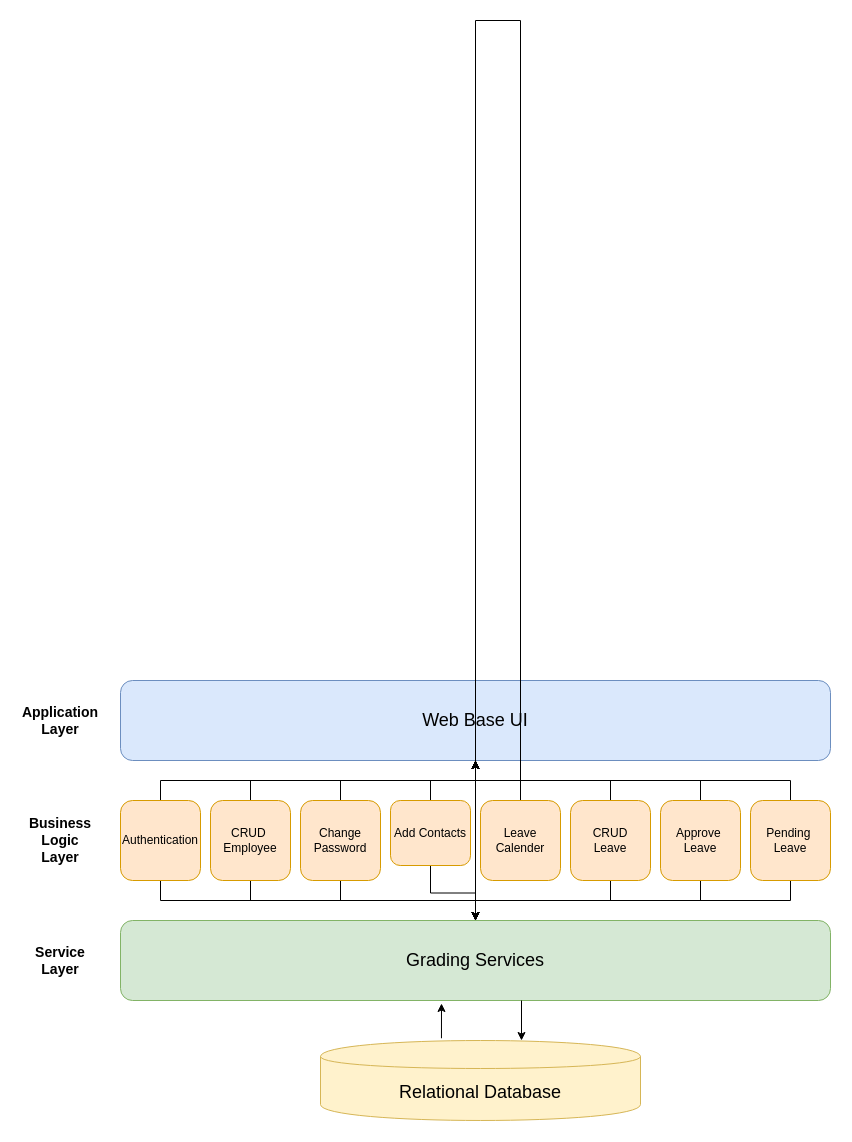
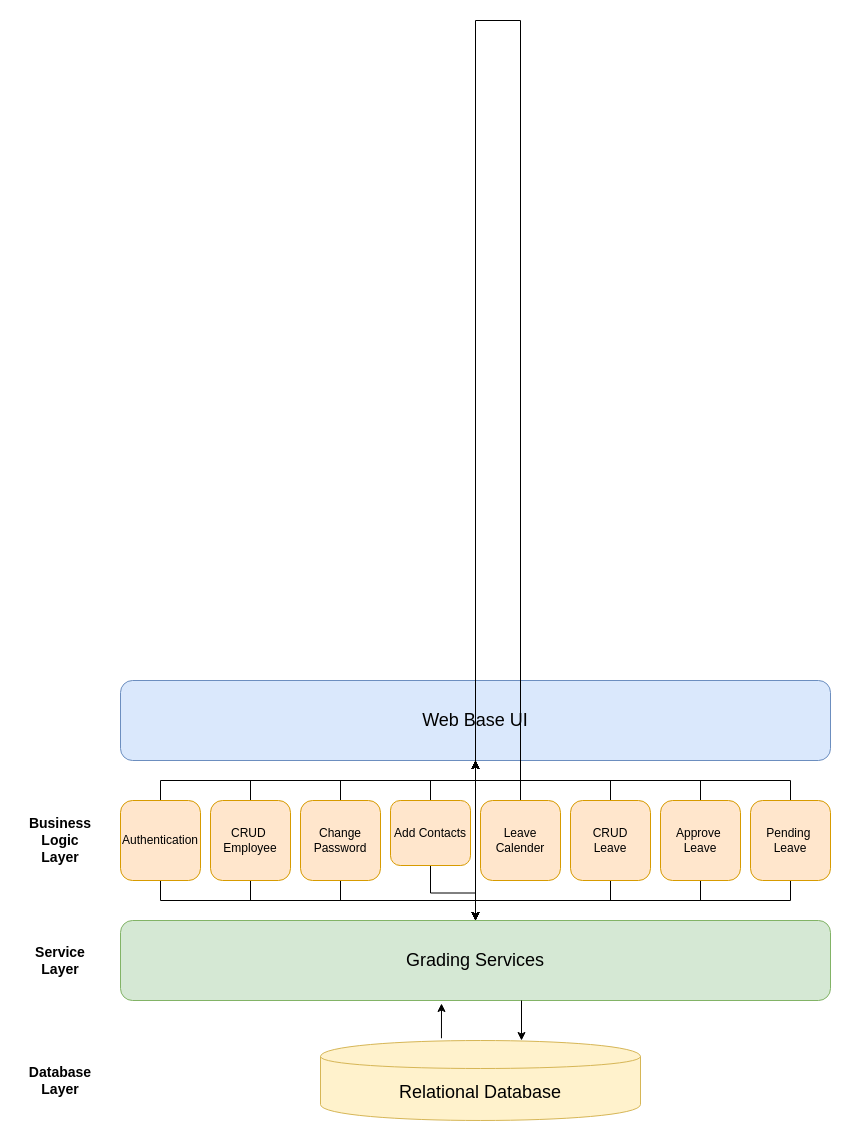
node "Application Layer": removed
node "Database Layer": added
